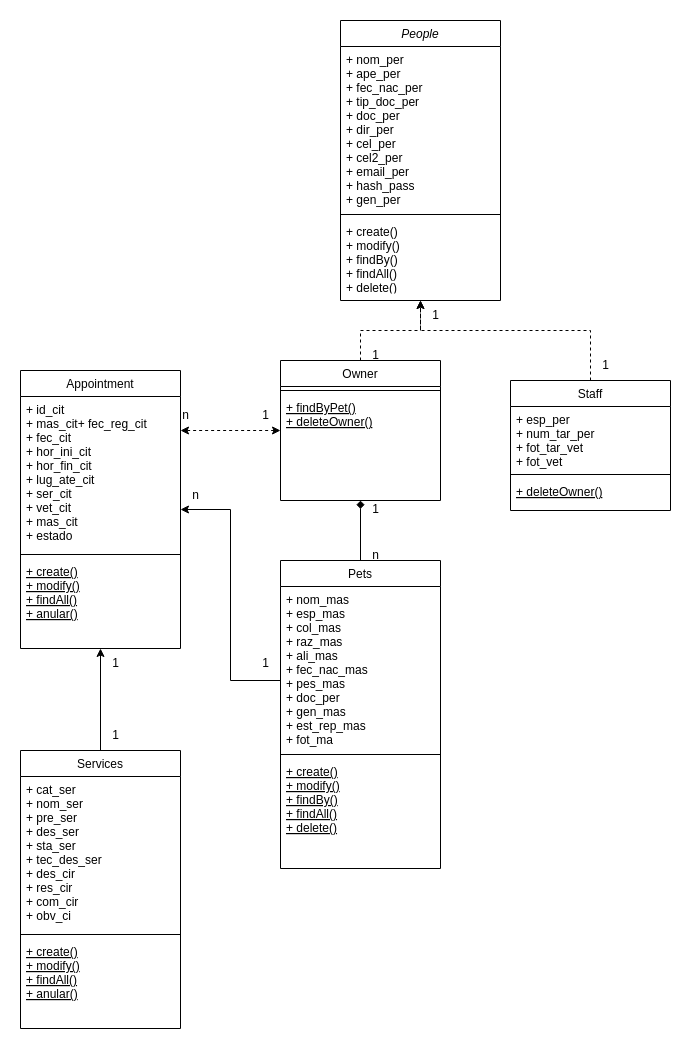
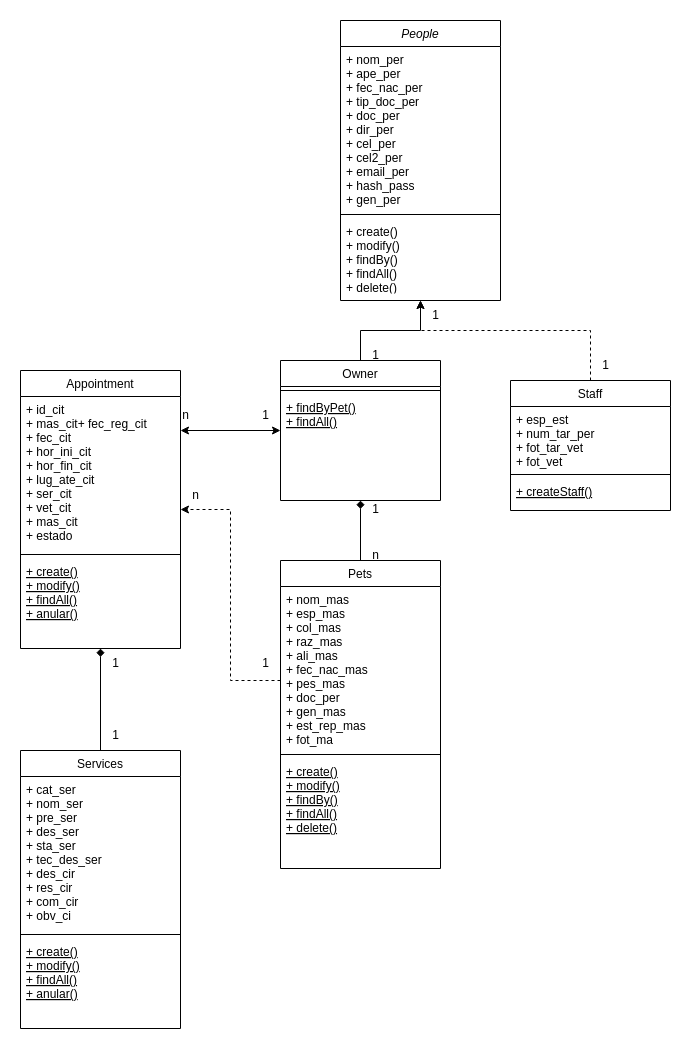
edge "Owner" -> "People": style dashed -> solid
node "+ findByPet() + deleteOwner()": label "+ findByPet() + deleteOwner()" -> "+ findByPet() + findAll()"
node "+ esp_per + num_tar_per + fot_tar_vet + fot_vet": label "+ esp_per + num_tar_per + fot_tar_vet + fot_vet" -> "+ esp_est + num_tar_per + fot_tar_vet + fot_vet"
edge "Owner" -- "Appointment": style dashed -> solid
node "+ deleteOwner()": label "+ deleteOwner()" -> "+ createStaff()"
edge "Pets" -> "Appointment": style solid -> dashed
edge "Services" -> "Appointment": arrowhead classic -> diamond
